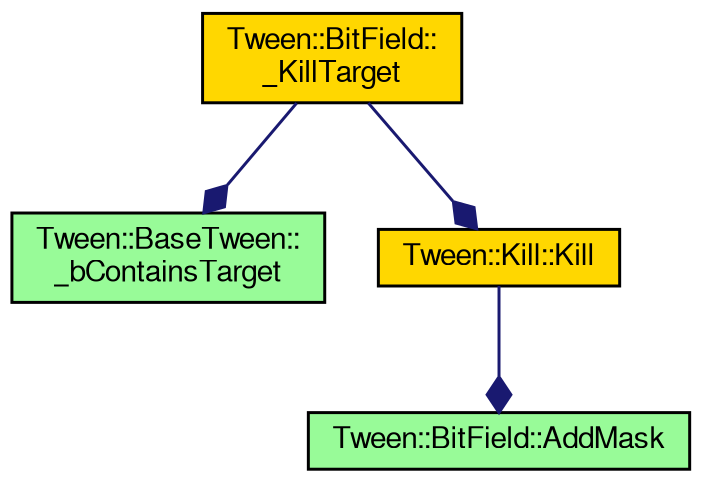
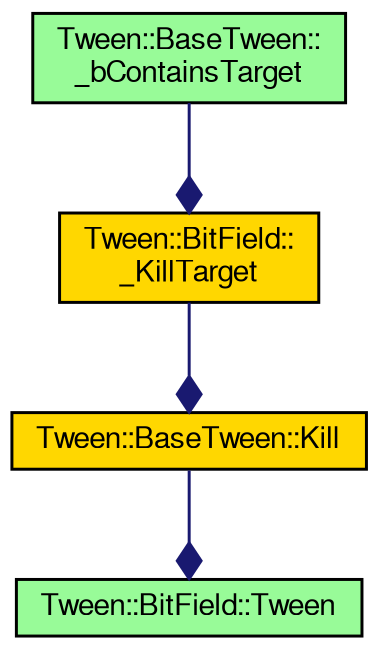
edge "Tween::BitField:: _KillTarget" -> "Tween::BaseTween:: _bContainsTarget": reversed
node "Tween::Kill::Kill": label "Tween::Kill::Kill" -> "Tween::BaseTween::Kill"
node "Tween::BitField::AddMask": label "Tween::BitField::AddMask" -> "Tween::BitField::Tween"
